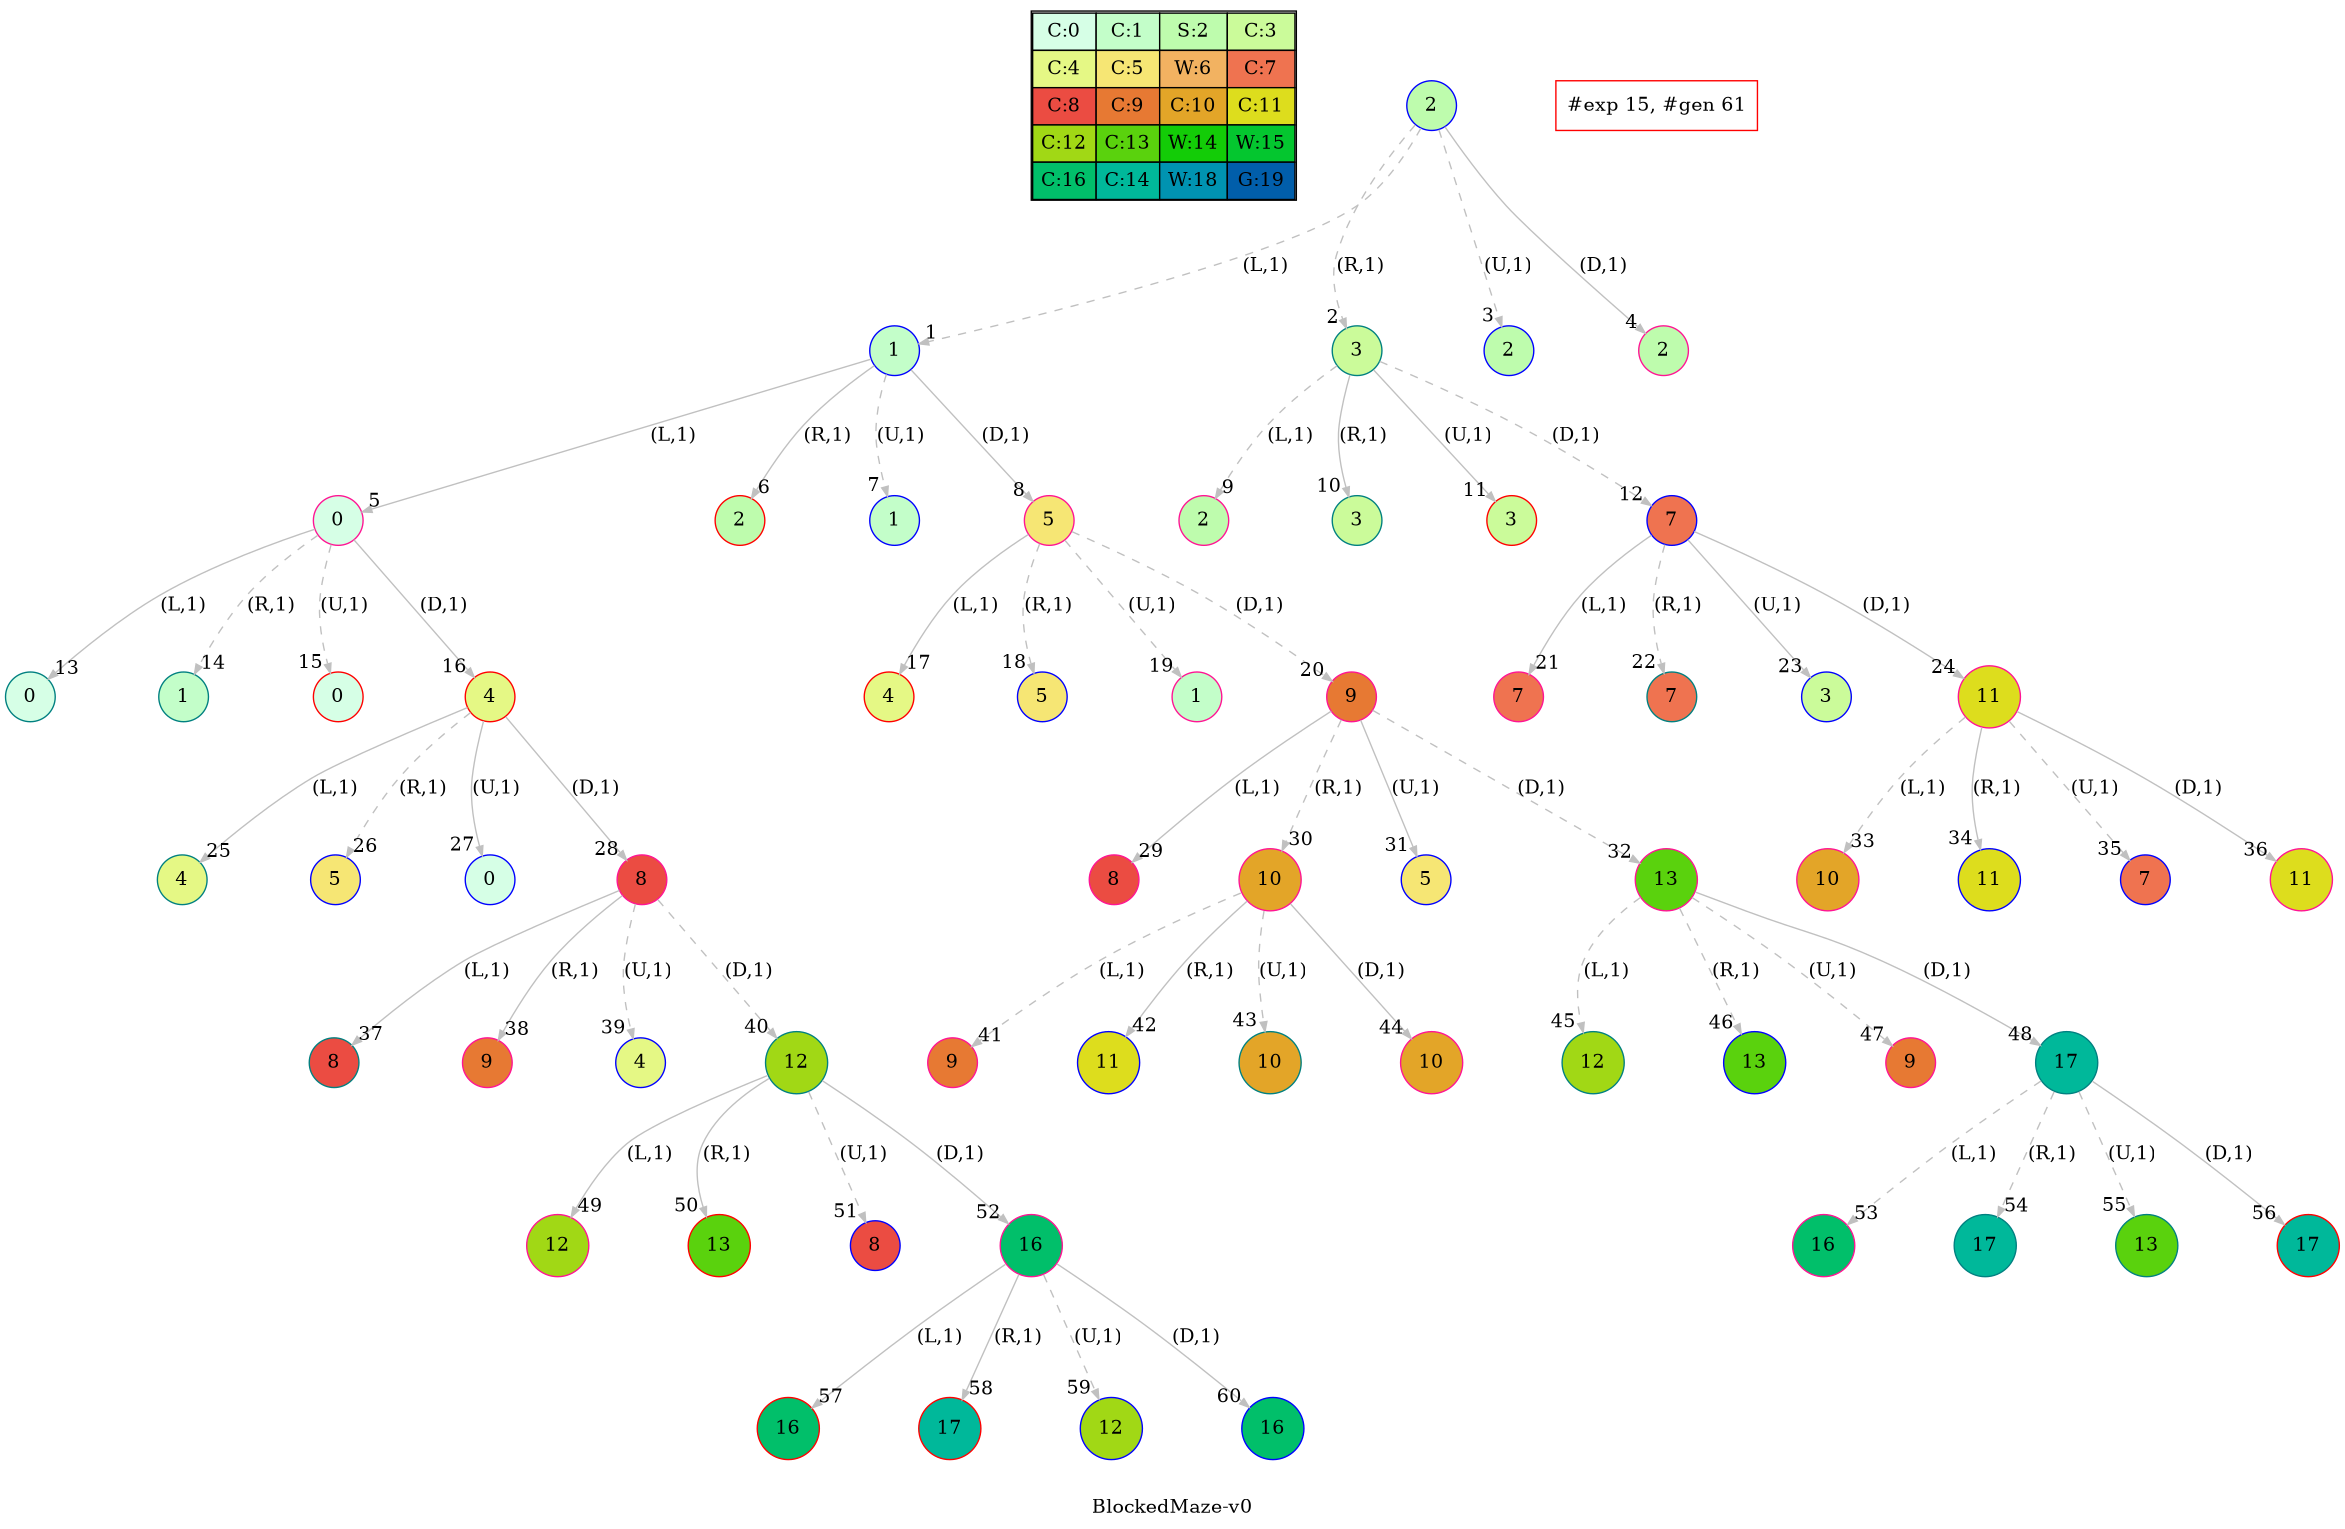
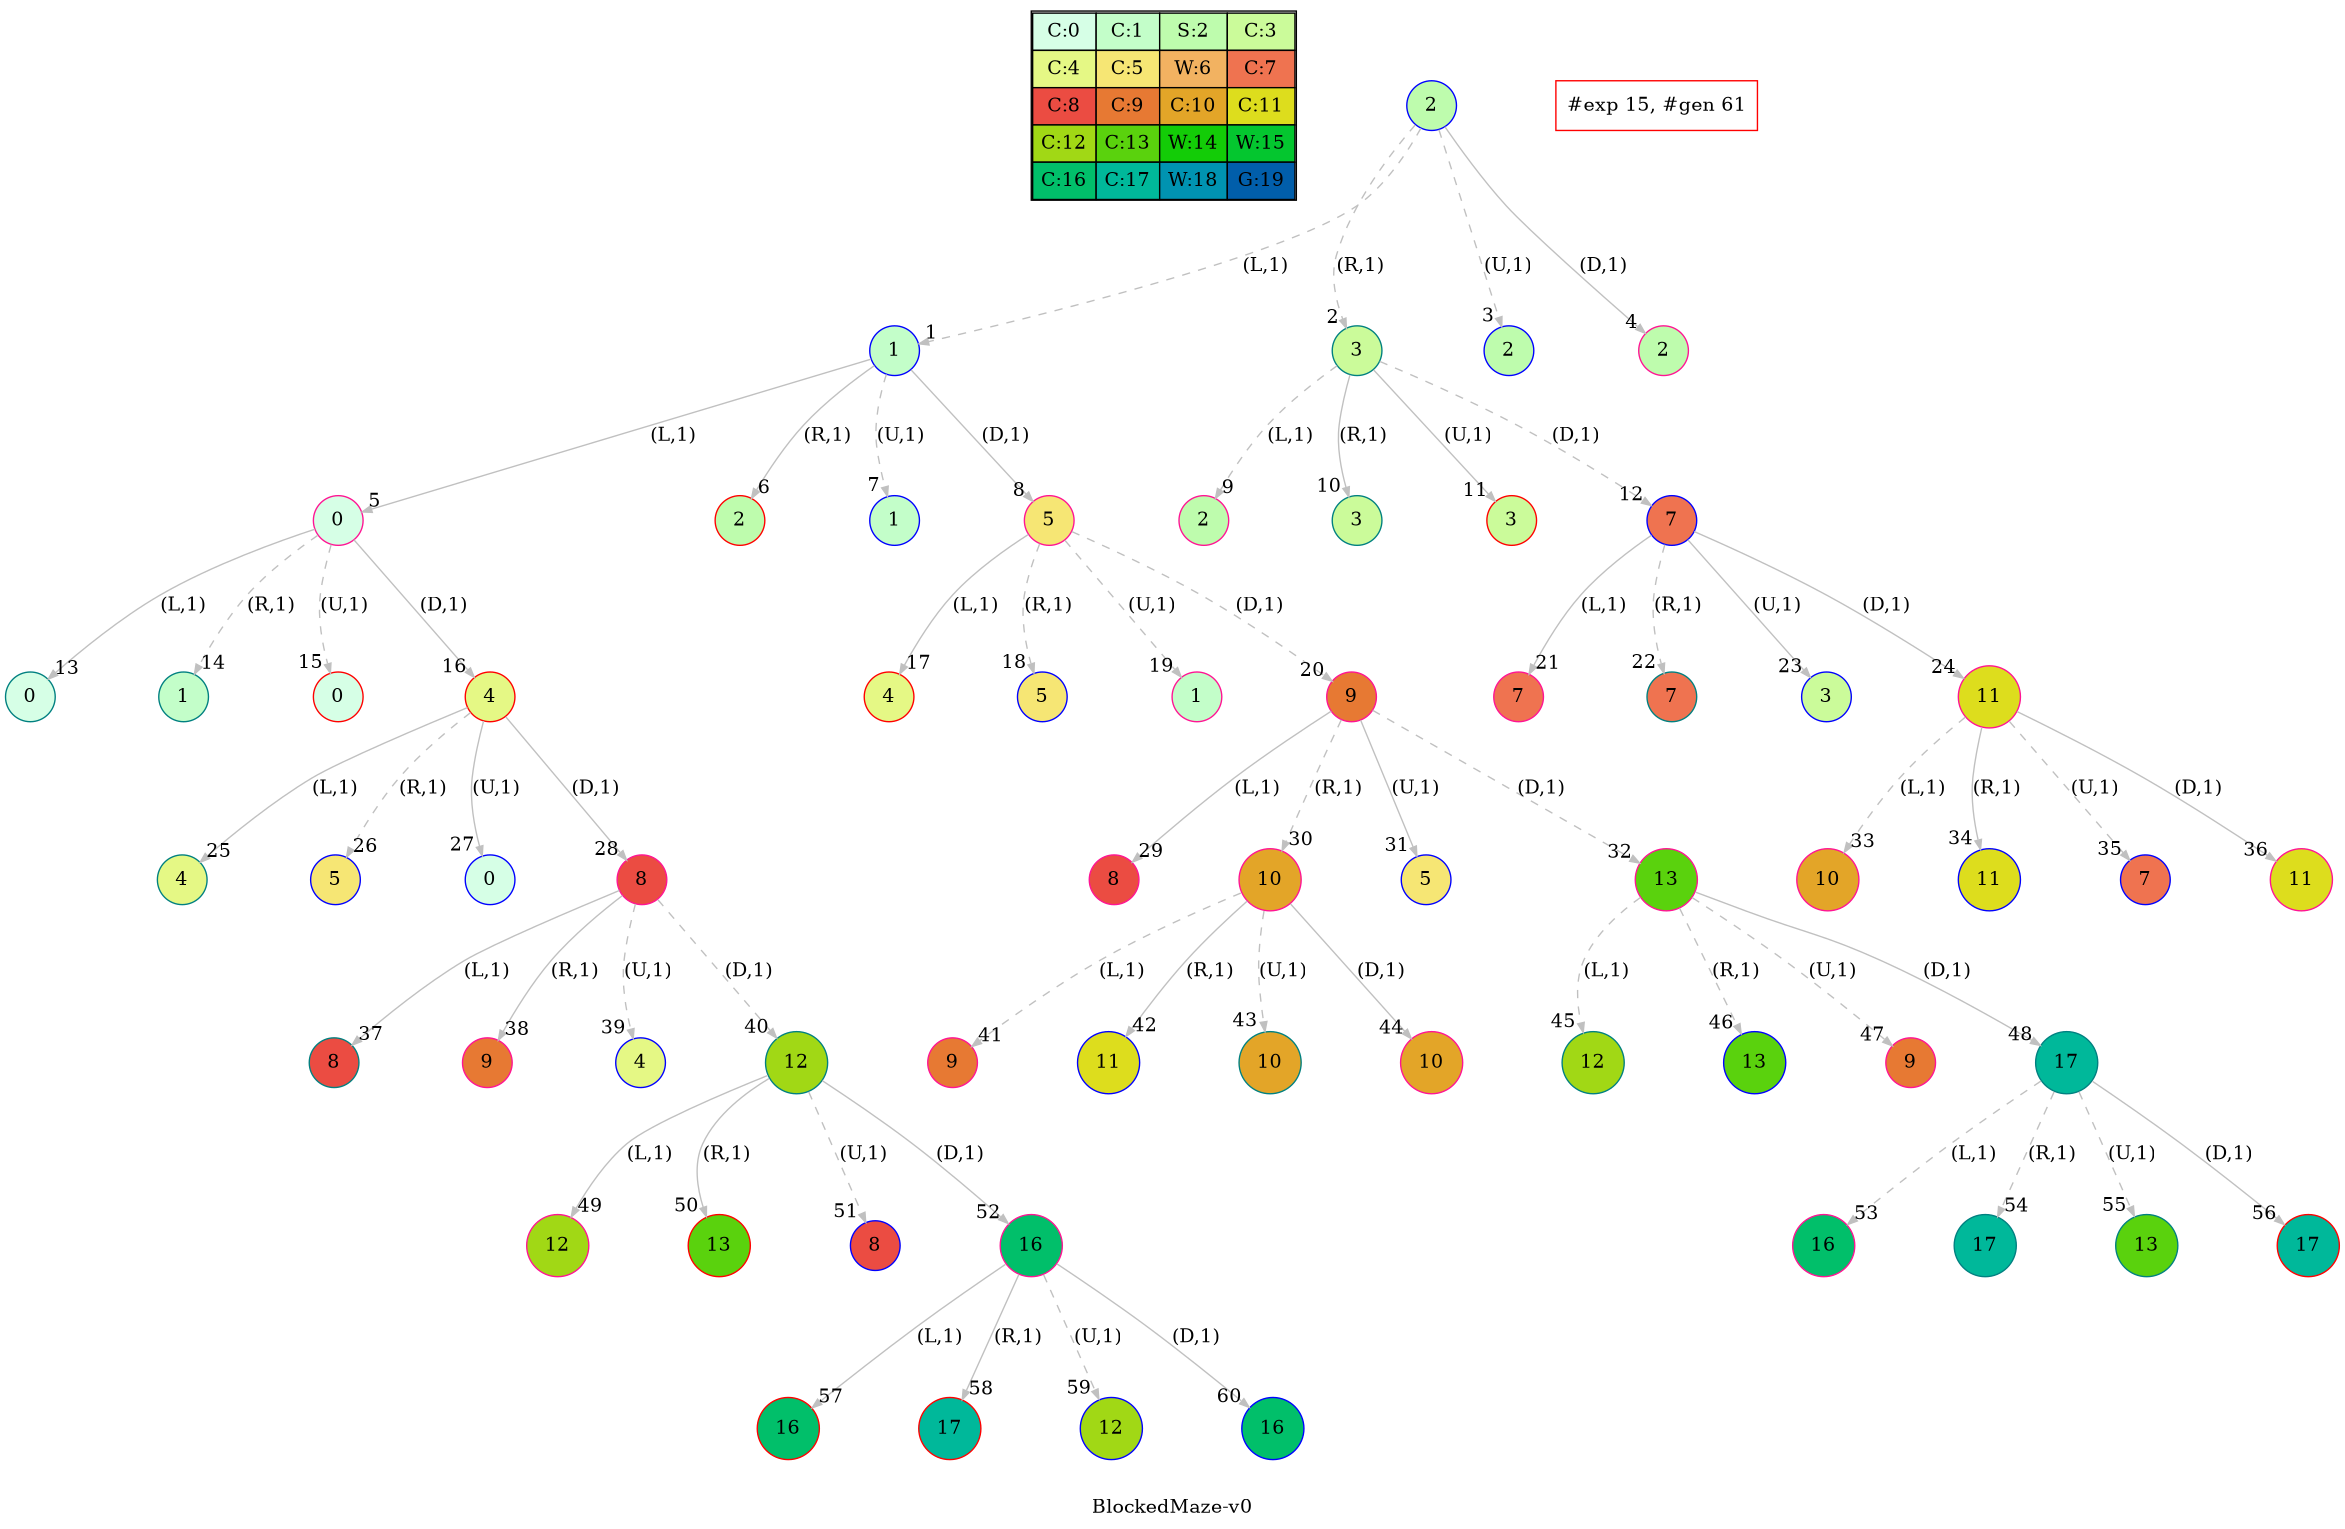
node "C:0": text "C:14" -> "C:17"
